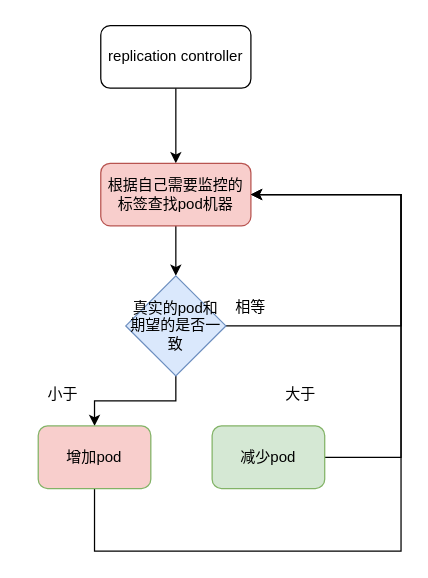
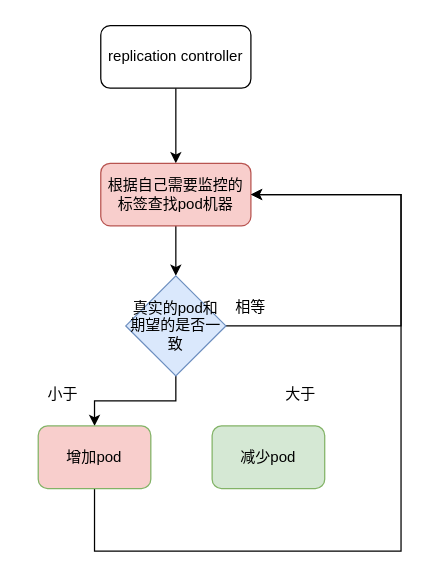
edge "减少pod" -> "根据自己需要监控的标签查找pod机器": removed
